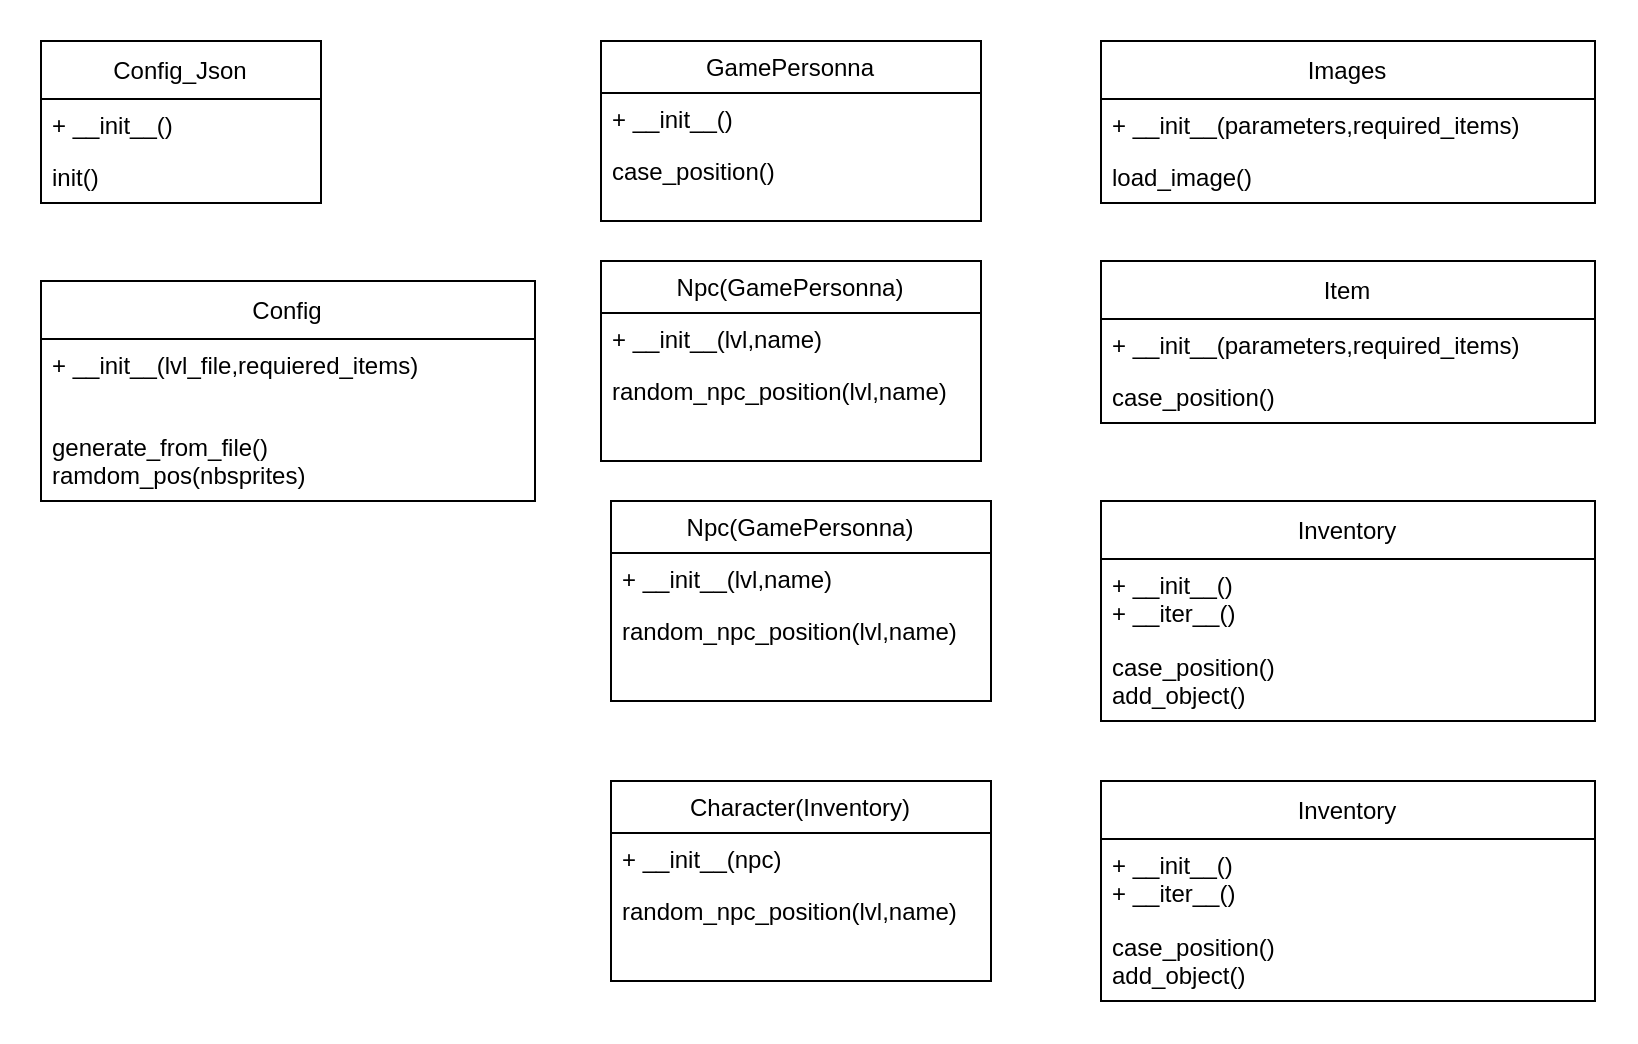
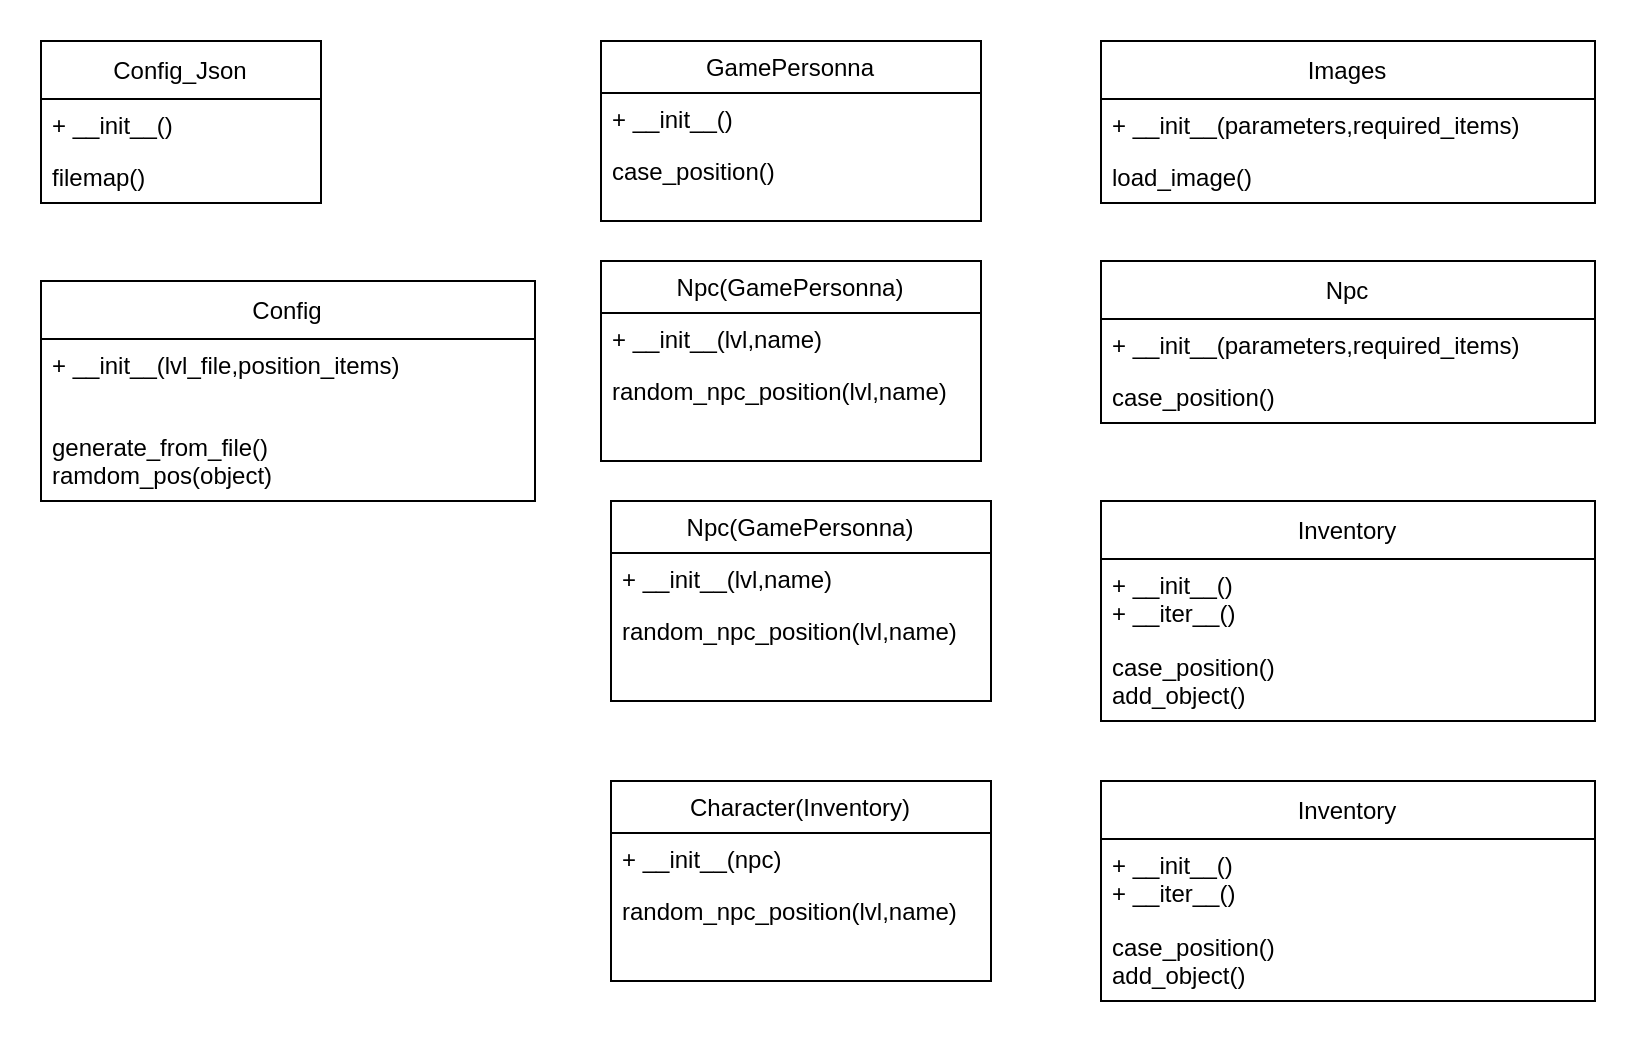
node "init()": label "init()" -> "filemap()"
node "Item": label "Item" -> "Npc"
node "+ __init__(lvl_file,requiered_items)": label "+ __init__(lvl_file,requiered_items)" -> "+ __init__(lvl_file,position_items)"
node "generate_from_file() ramdom_pos(nbsprites)": label "generate_from_file() ramdom_pos(nbsprites)" -> "generate_from_file() ramdom_pos(object)"
